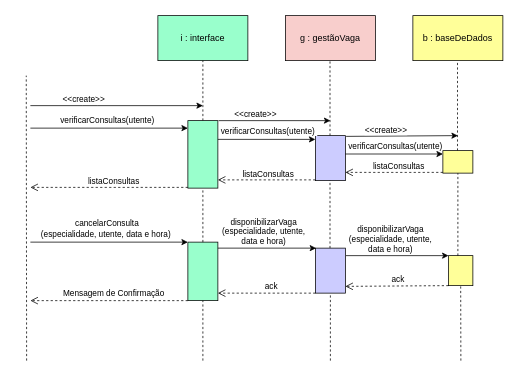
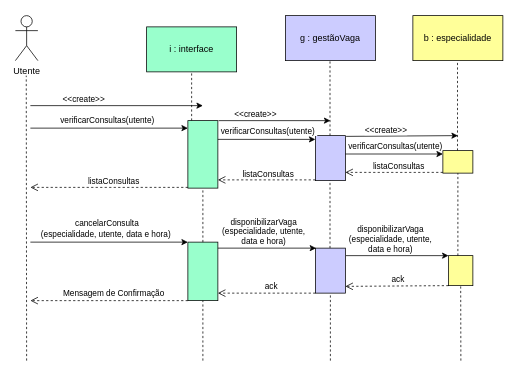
node "Utente": added
node "i : interface": moved (203, 38) -> (192, 49)
node "g : gestãoVaga": fillcolor #f8cecc -> #ccccff
node "b : baseDeDados": label "b : baseDeDados" -> "b : especialidade"
